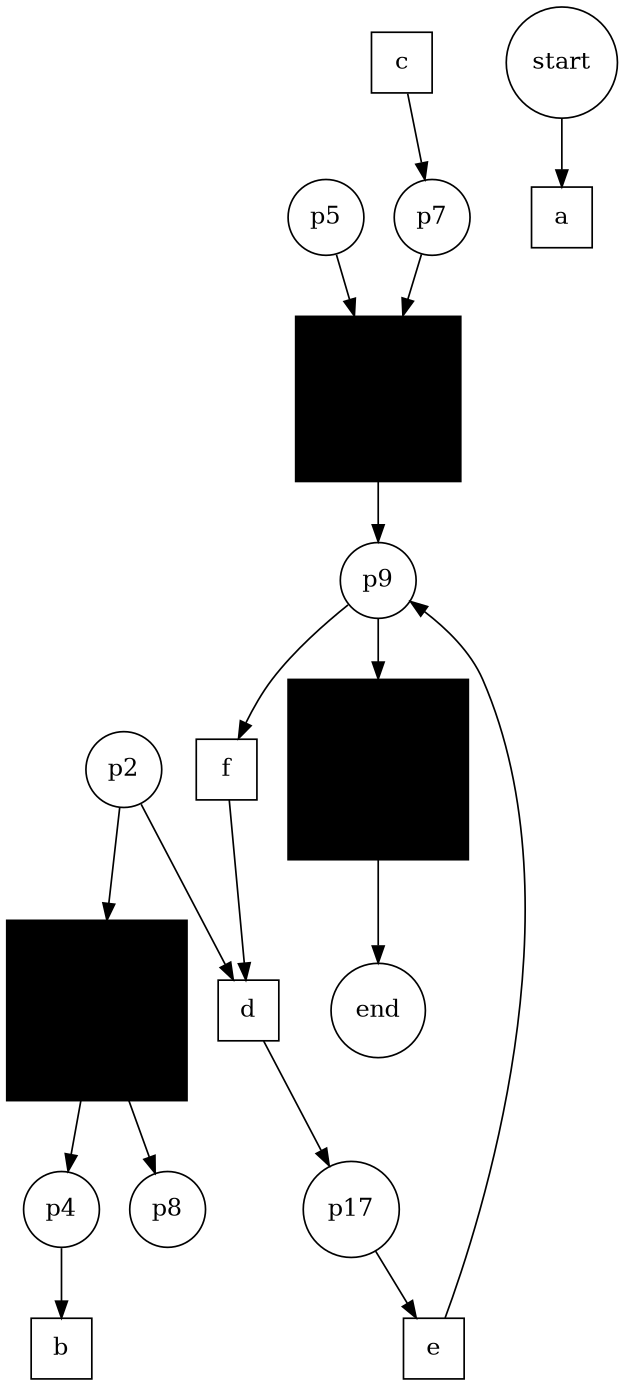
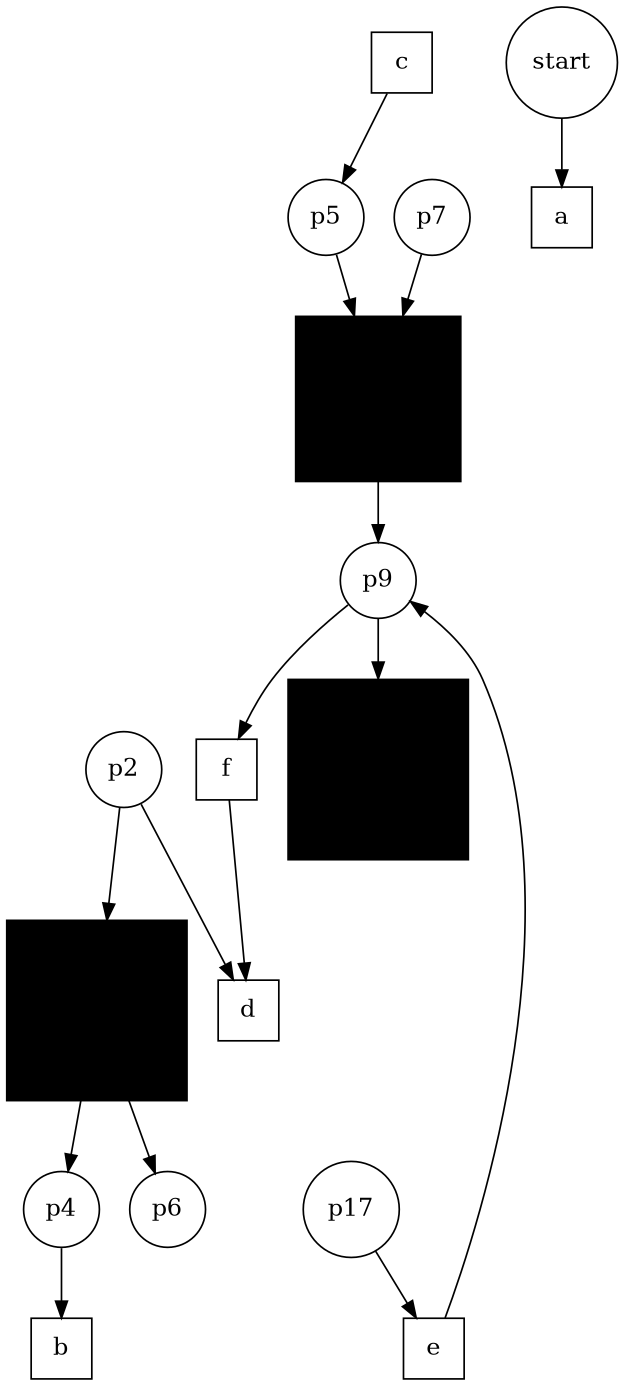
edge "c" -> "p7": now "c" -> "p5"
node "end": removed
edge "d" -> "p17": removed
node "p8": label "p8" -> "p6"
